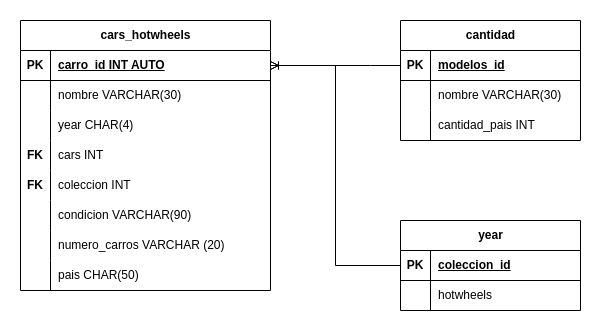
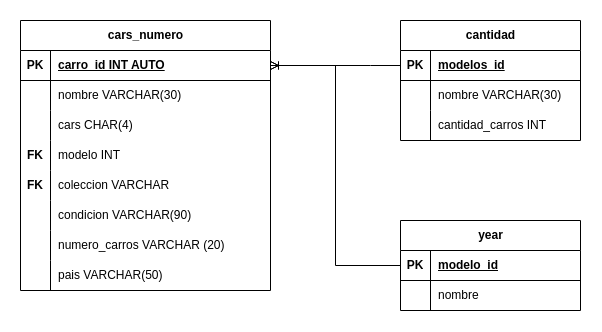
node "cars_hotwheels": label "cars_hotwheels" -> "cars_numero"
node "year CHAR(4)": label "year CHAR(4)" -> "cars CHAR(4)"
node "cantidad_pais INT": label "cantidad_pais INT" -> "cantidad_carros INT"
node "cars INT": label "cars INT" -> "modelo INT"
node "coleccion INT": label "coleccion INT" -> "coleccion VARCHAR"
node "coleccion_id": label "coleccion_id" -> "modelo_id"
node "pais CHAR(50)": label "pais CHAR(50)" -> "pais VARCHAR(50)"
node "hotwheels": label "hotwheels" -> "nombre"
